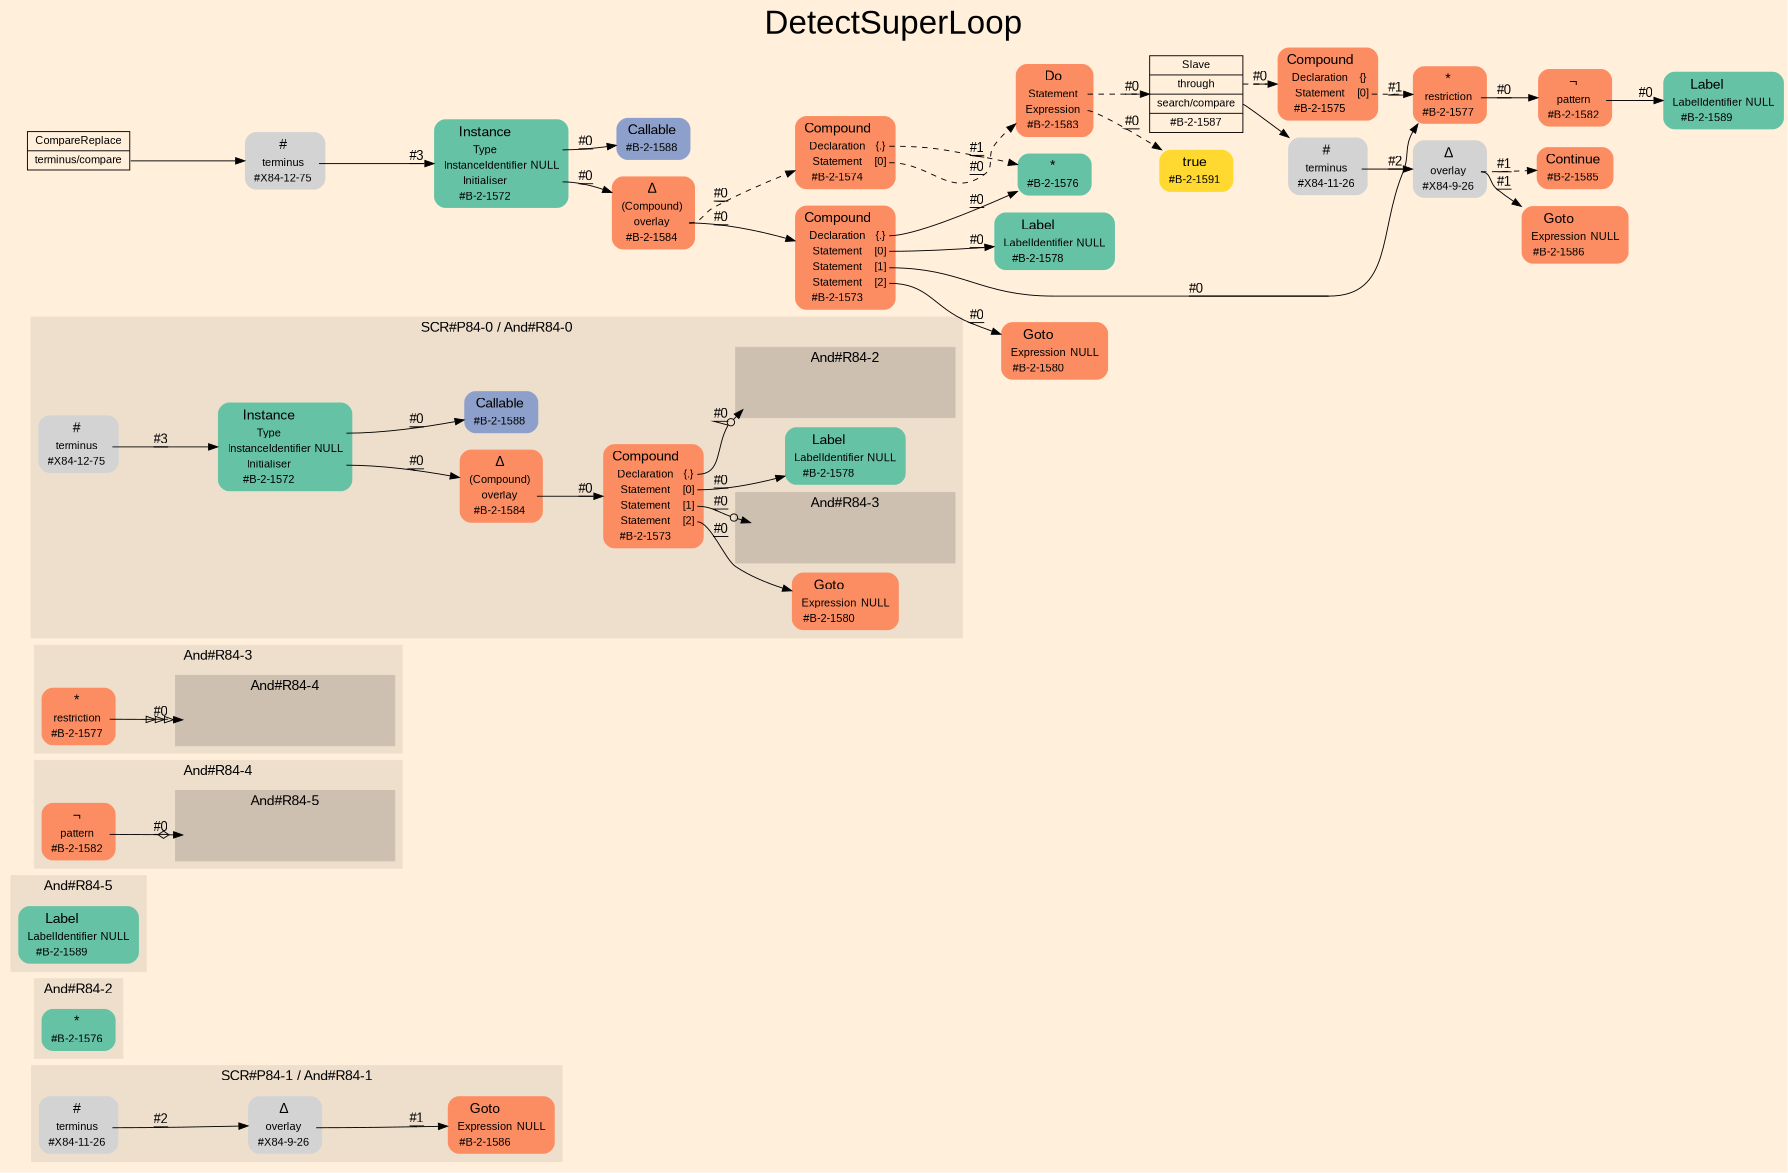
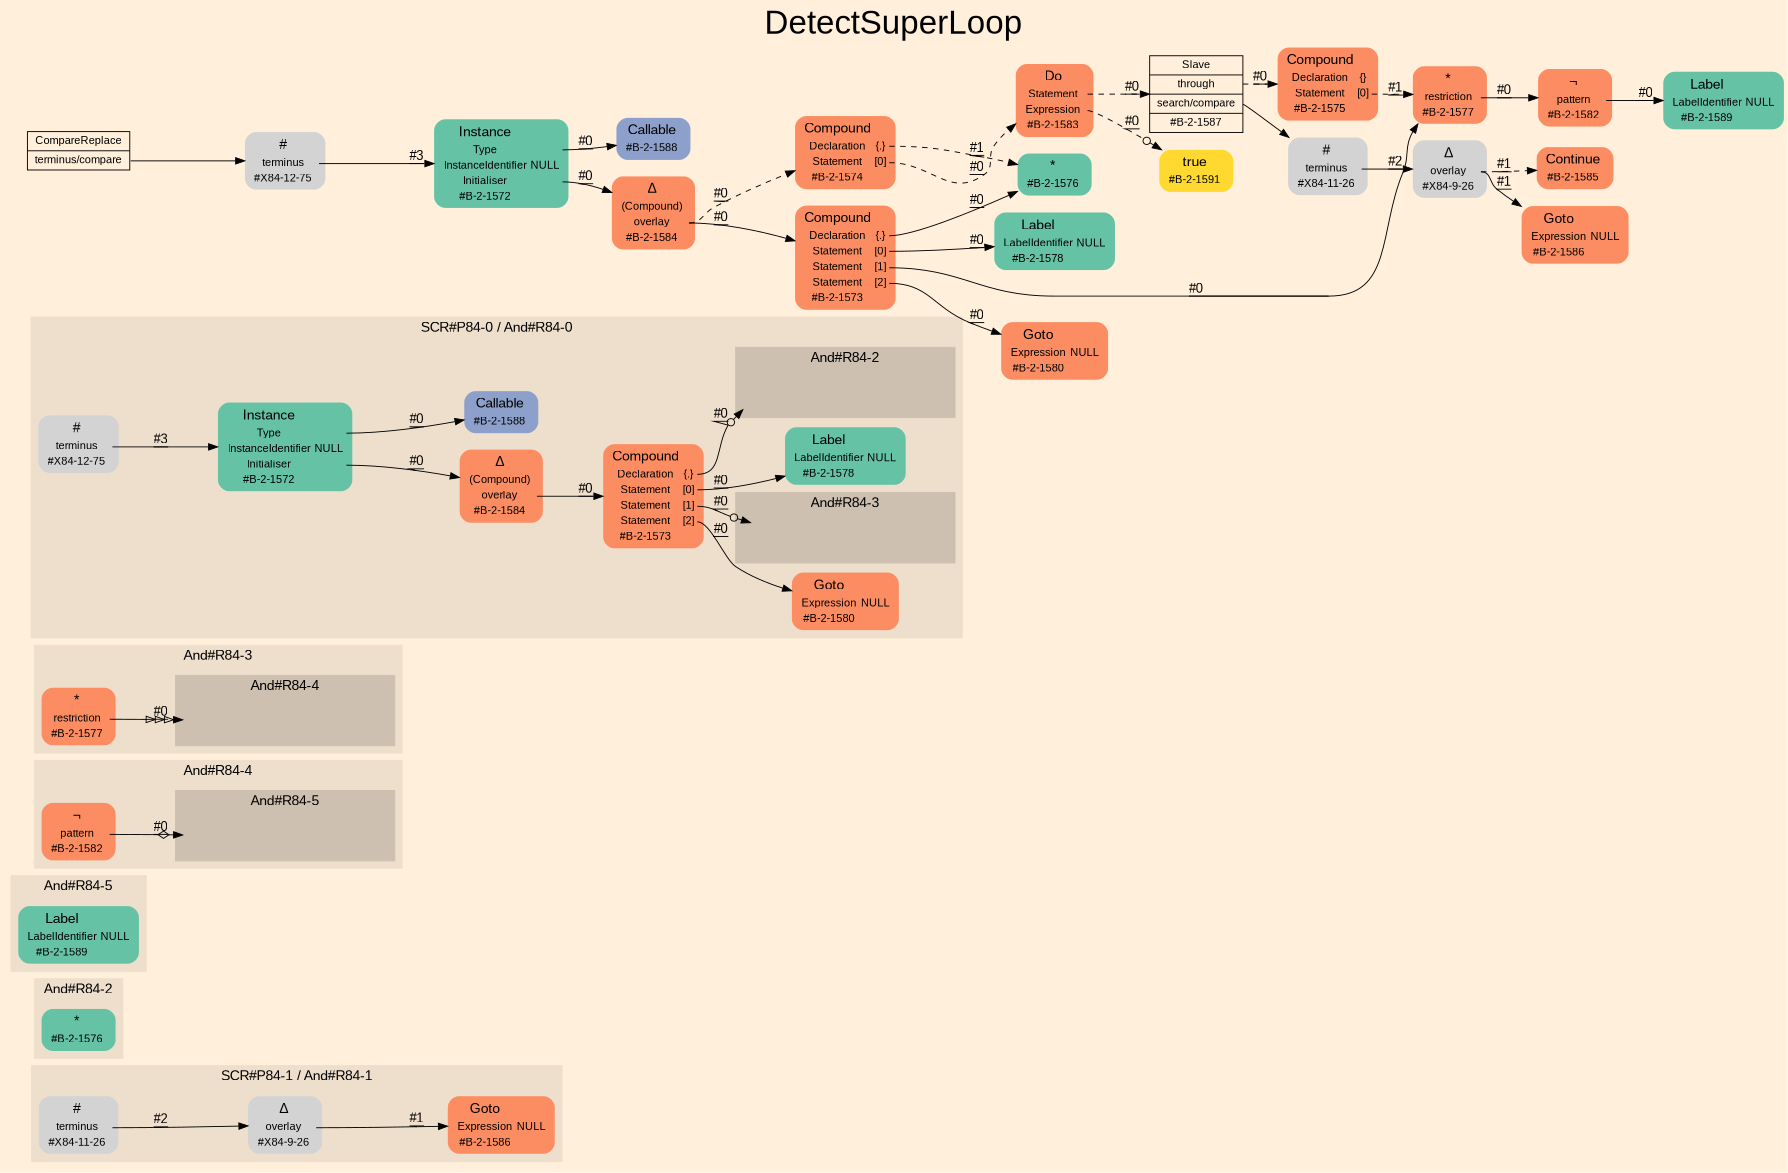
edge "Do" -> "true": arrowhead normal -> normalnoneodot
